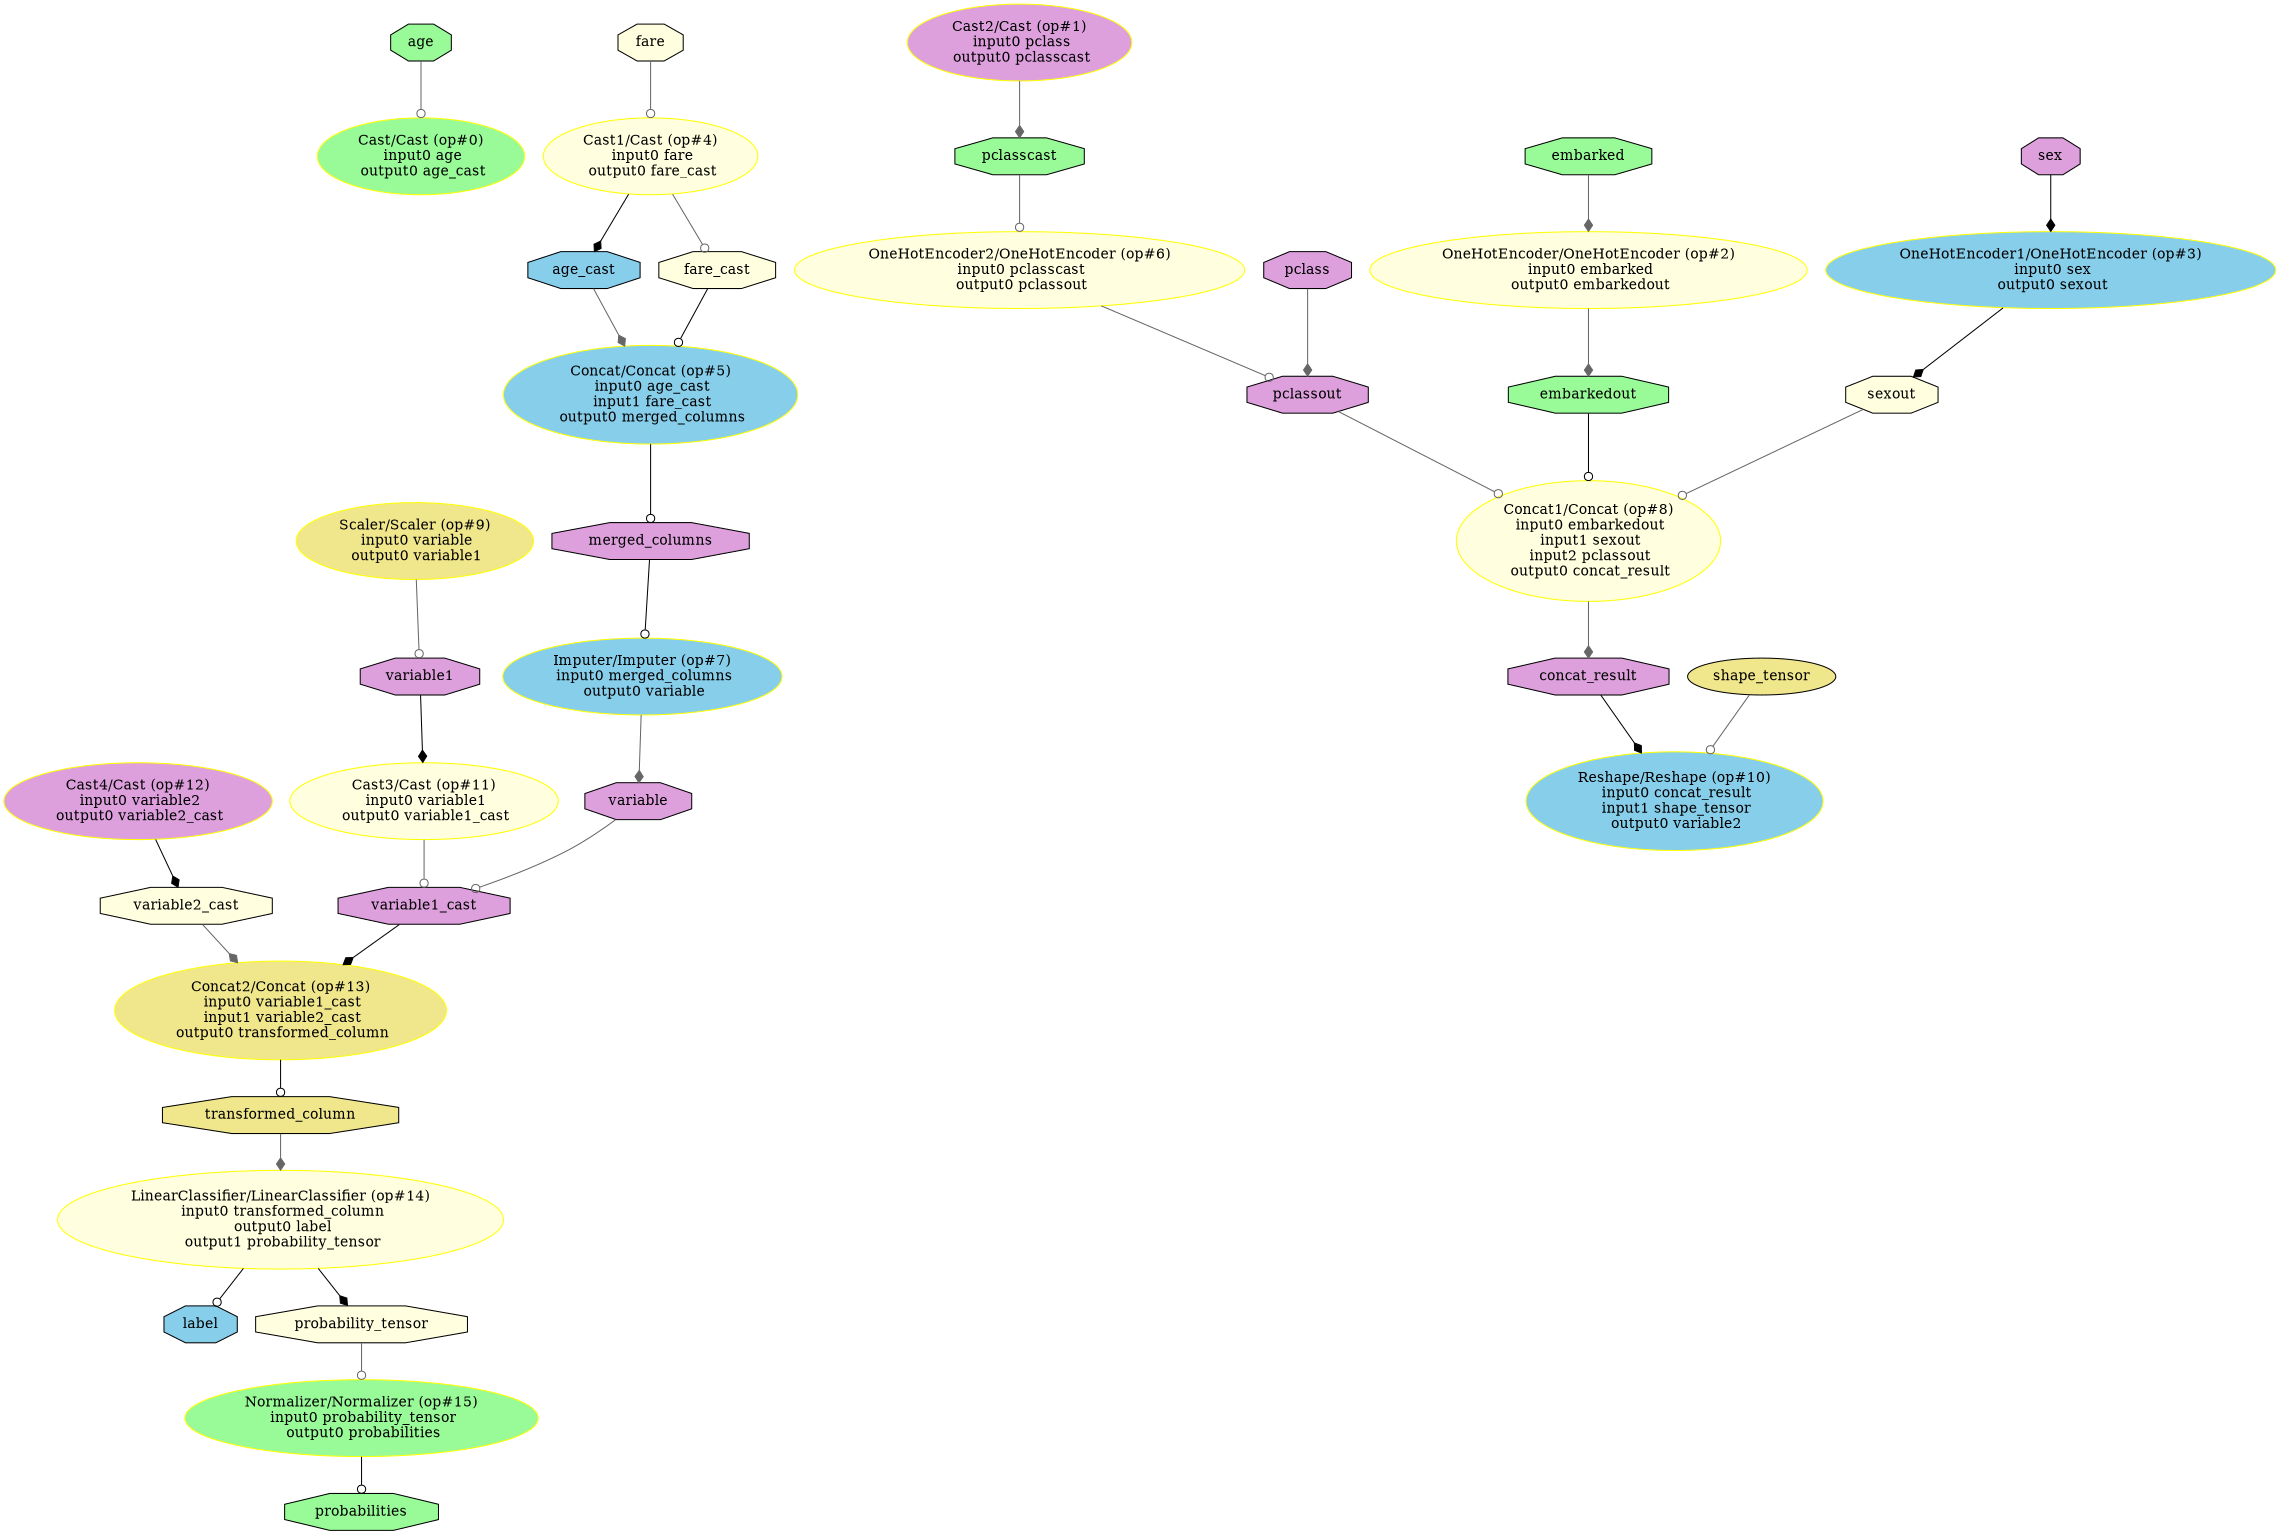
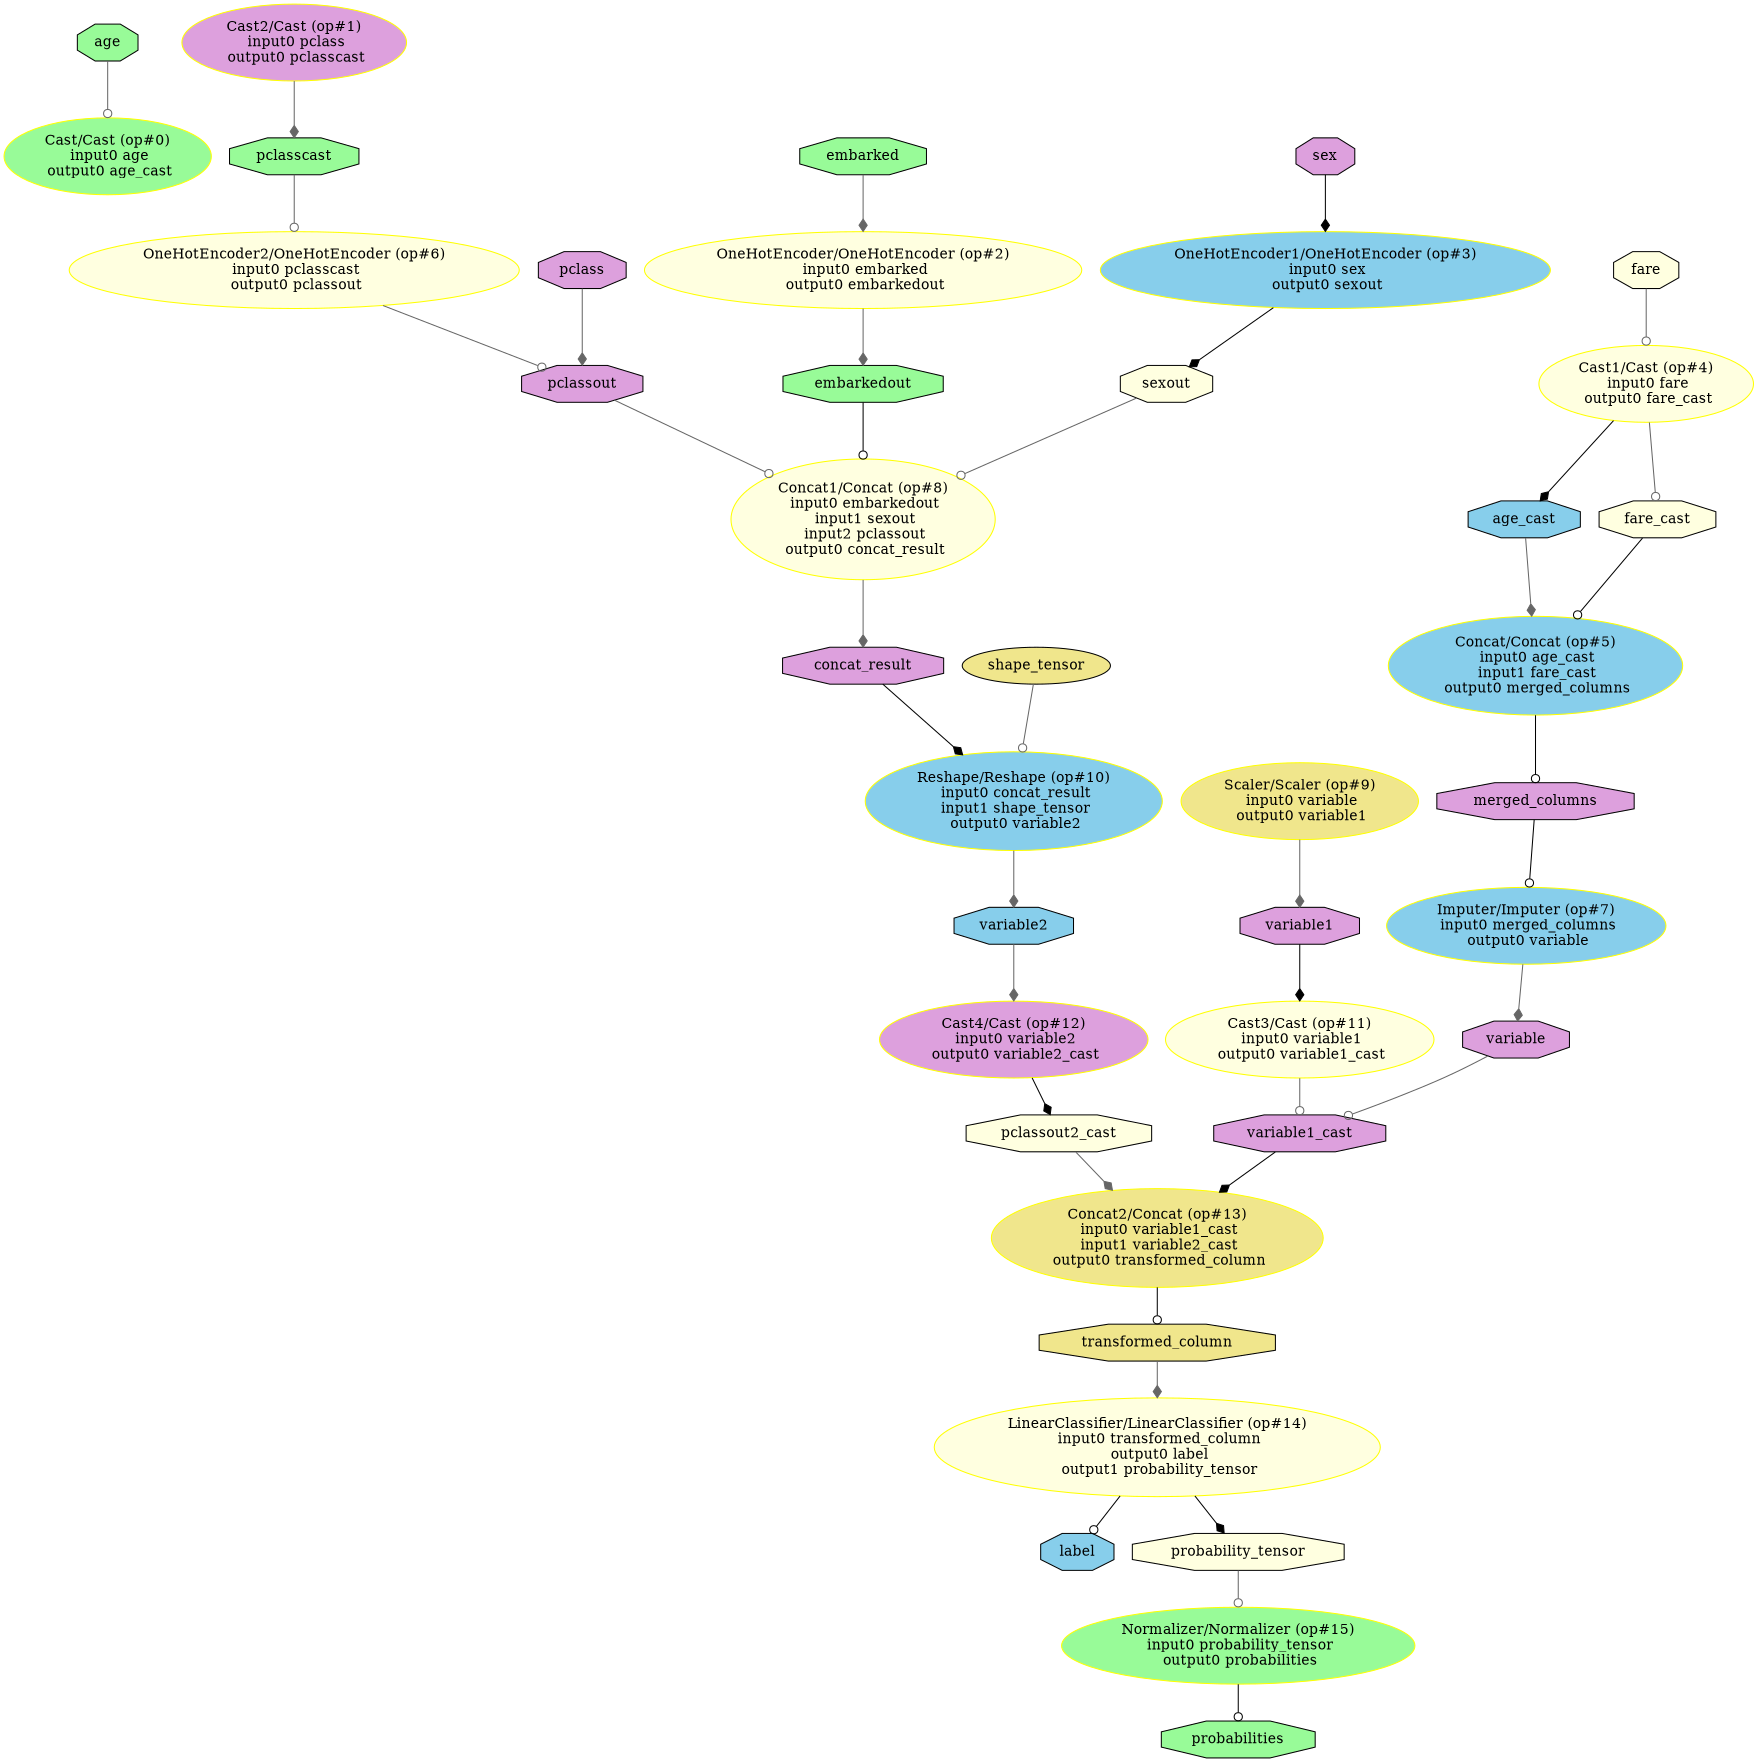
edge "Scaler/Scaler (op#9) input0 variable output0 variable1" -> "variable1": arrowhead odot -> diamond
node "variable2_cast": label "variable2_cast" -> "pclassout2_cast"
node "variable2": added
